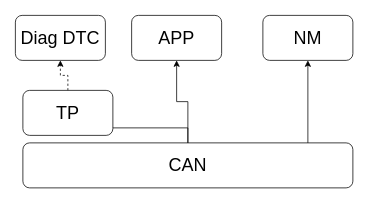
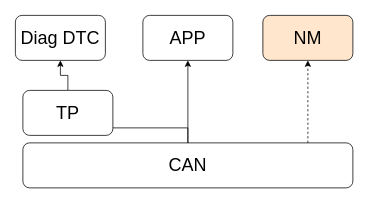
node "APP": moved (177, 38) -> (188, 38)
node "NM": fillcolor #ffffff -> #ffe6cc
edge "TP" -> "Diag DTC": style dashed -> solid
edge "CAN" -> "NM": style solid -> dashed
